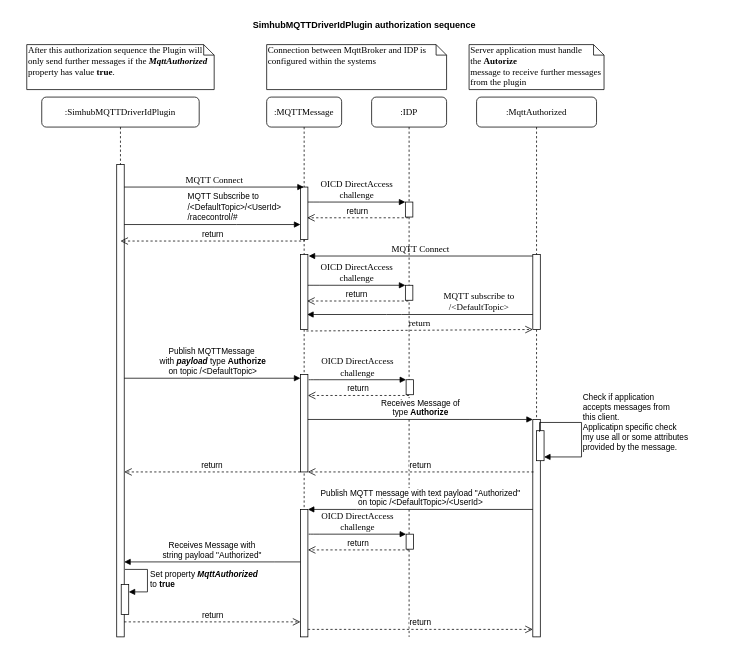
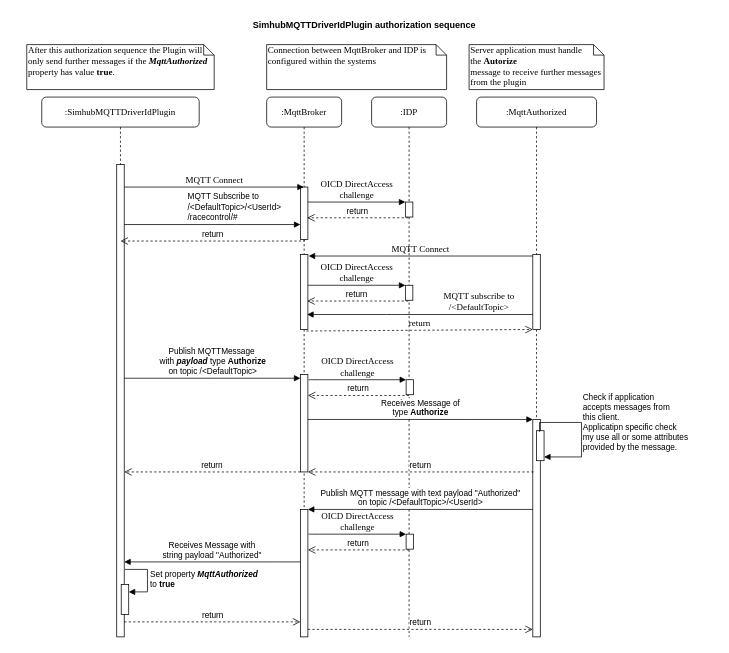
node ":MQTTMessage": label ":MQTTMessage" -> ":MqttBroker"
